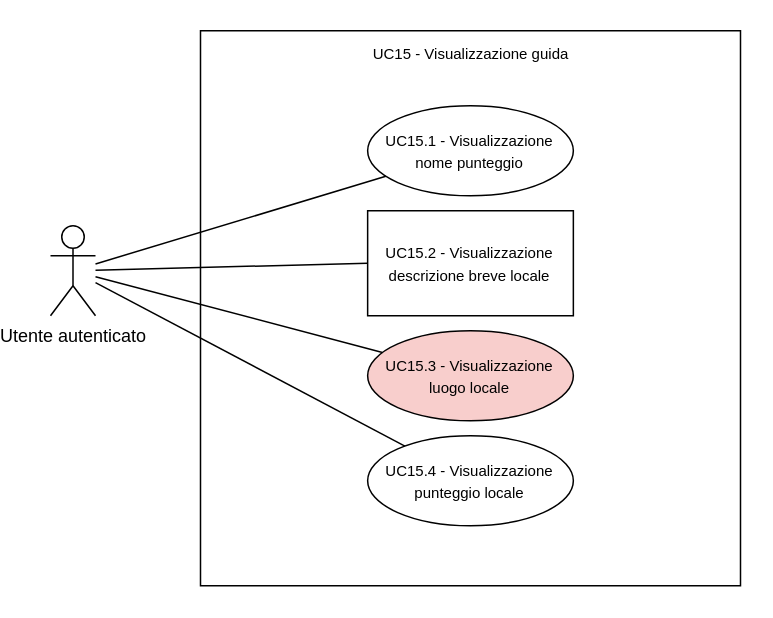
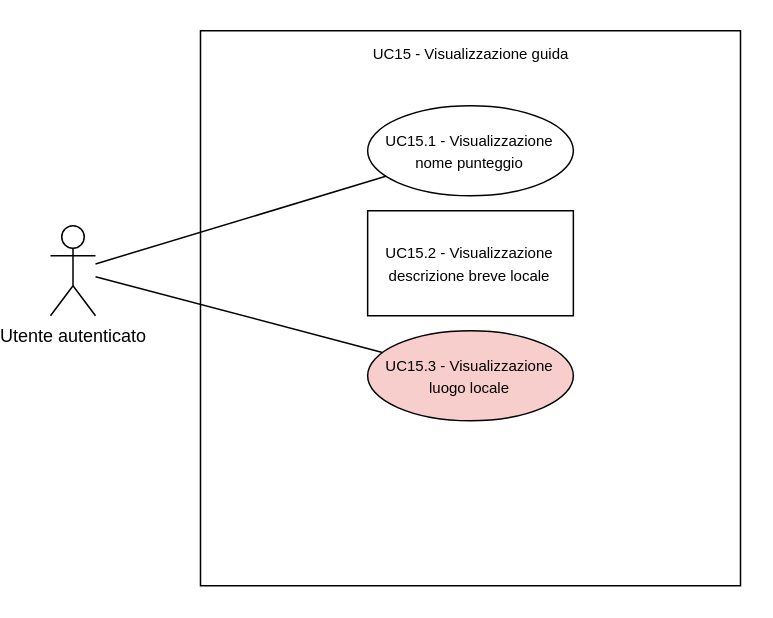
edge "UC15.2 - Visualizzazione descrizione breve locale" -- "Utente autenticato": removed
edge "Utente autenticato" -- "UC15.4 - Visualizzazione punteggio locale": removed
node "UC15.4 - Visualizzazione punteggio locale": removed
